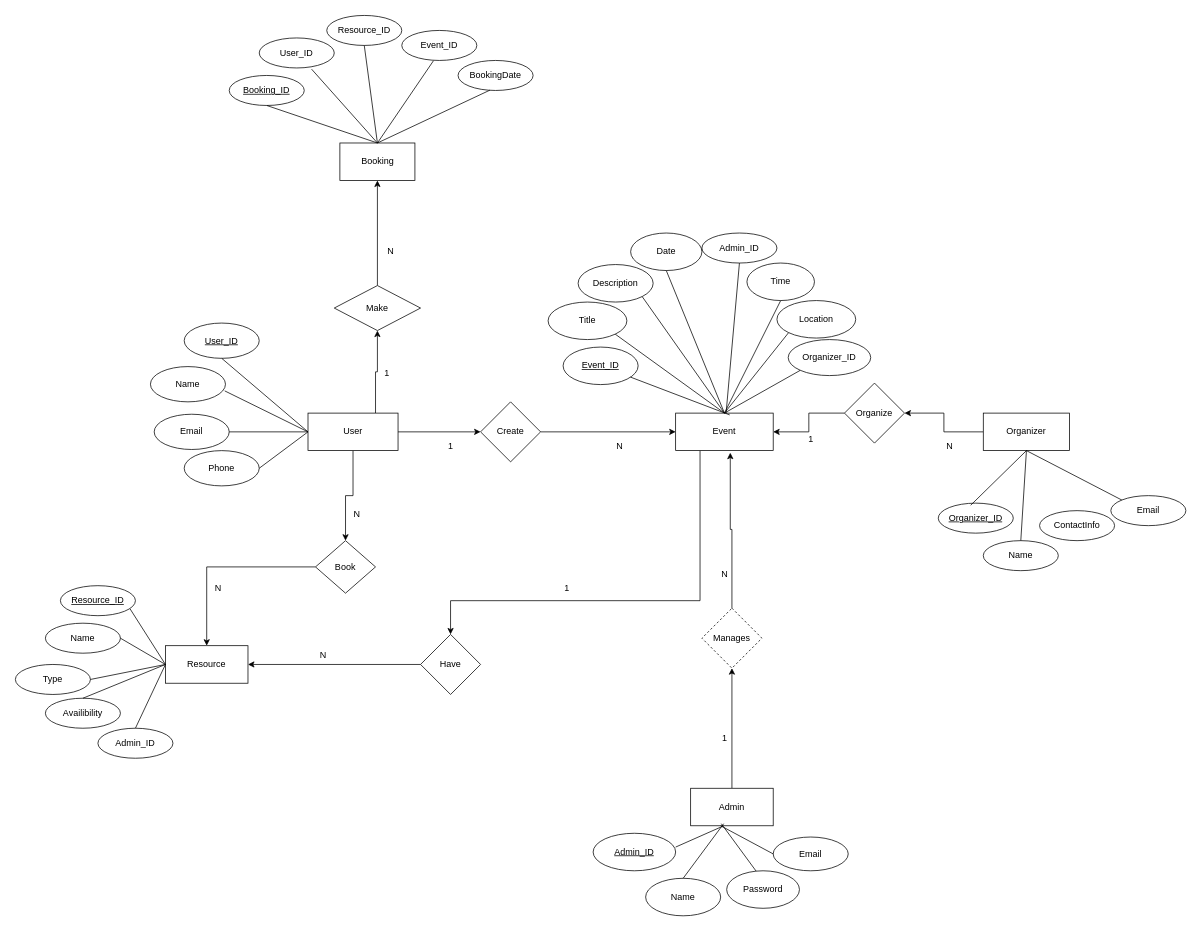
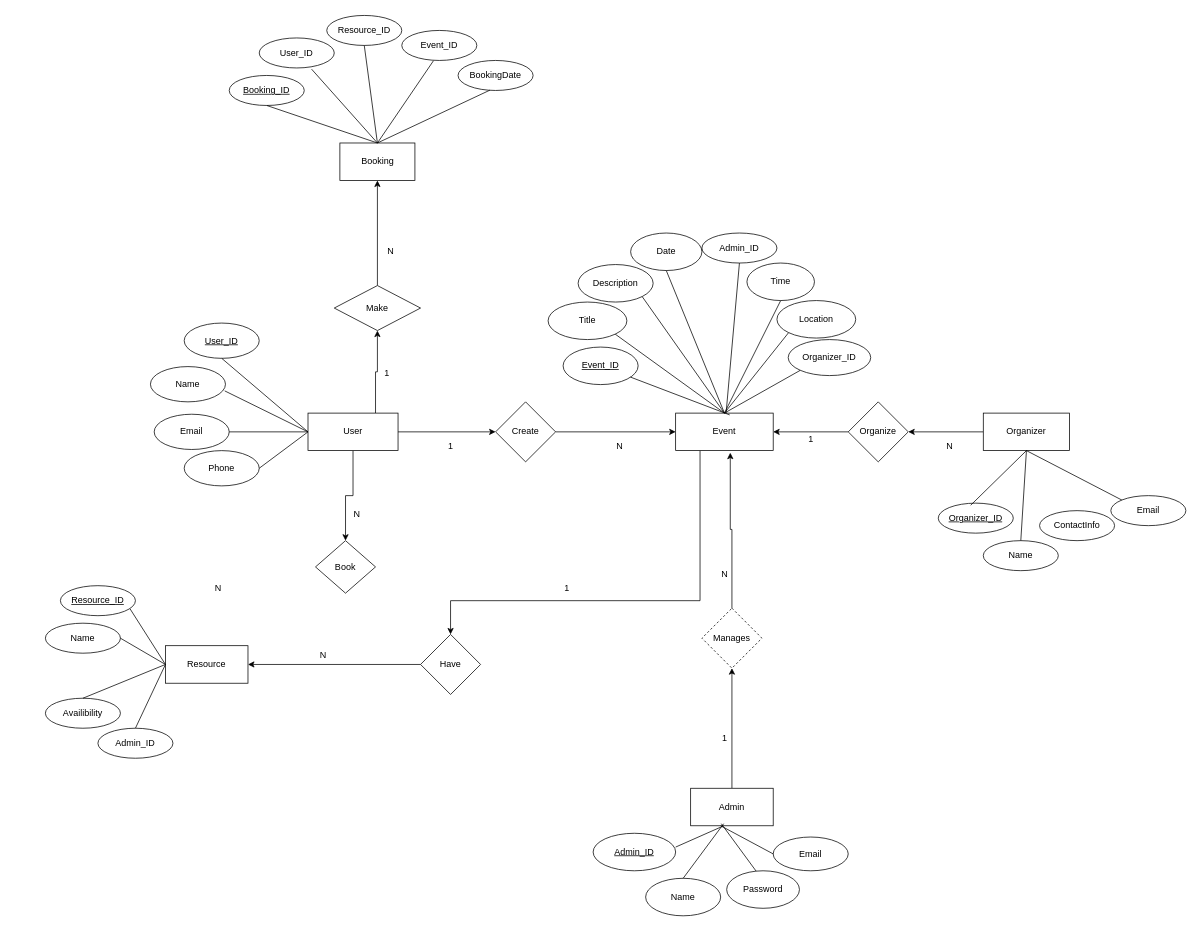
node "Organize": moved (874, 413) -> (878, 432)
node "Create": moved (510, 432) -> (525, 432)
edge "Book" -> "Resource": removed
edge "Resource" -- "Type": removed
node "Type": removed
